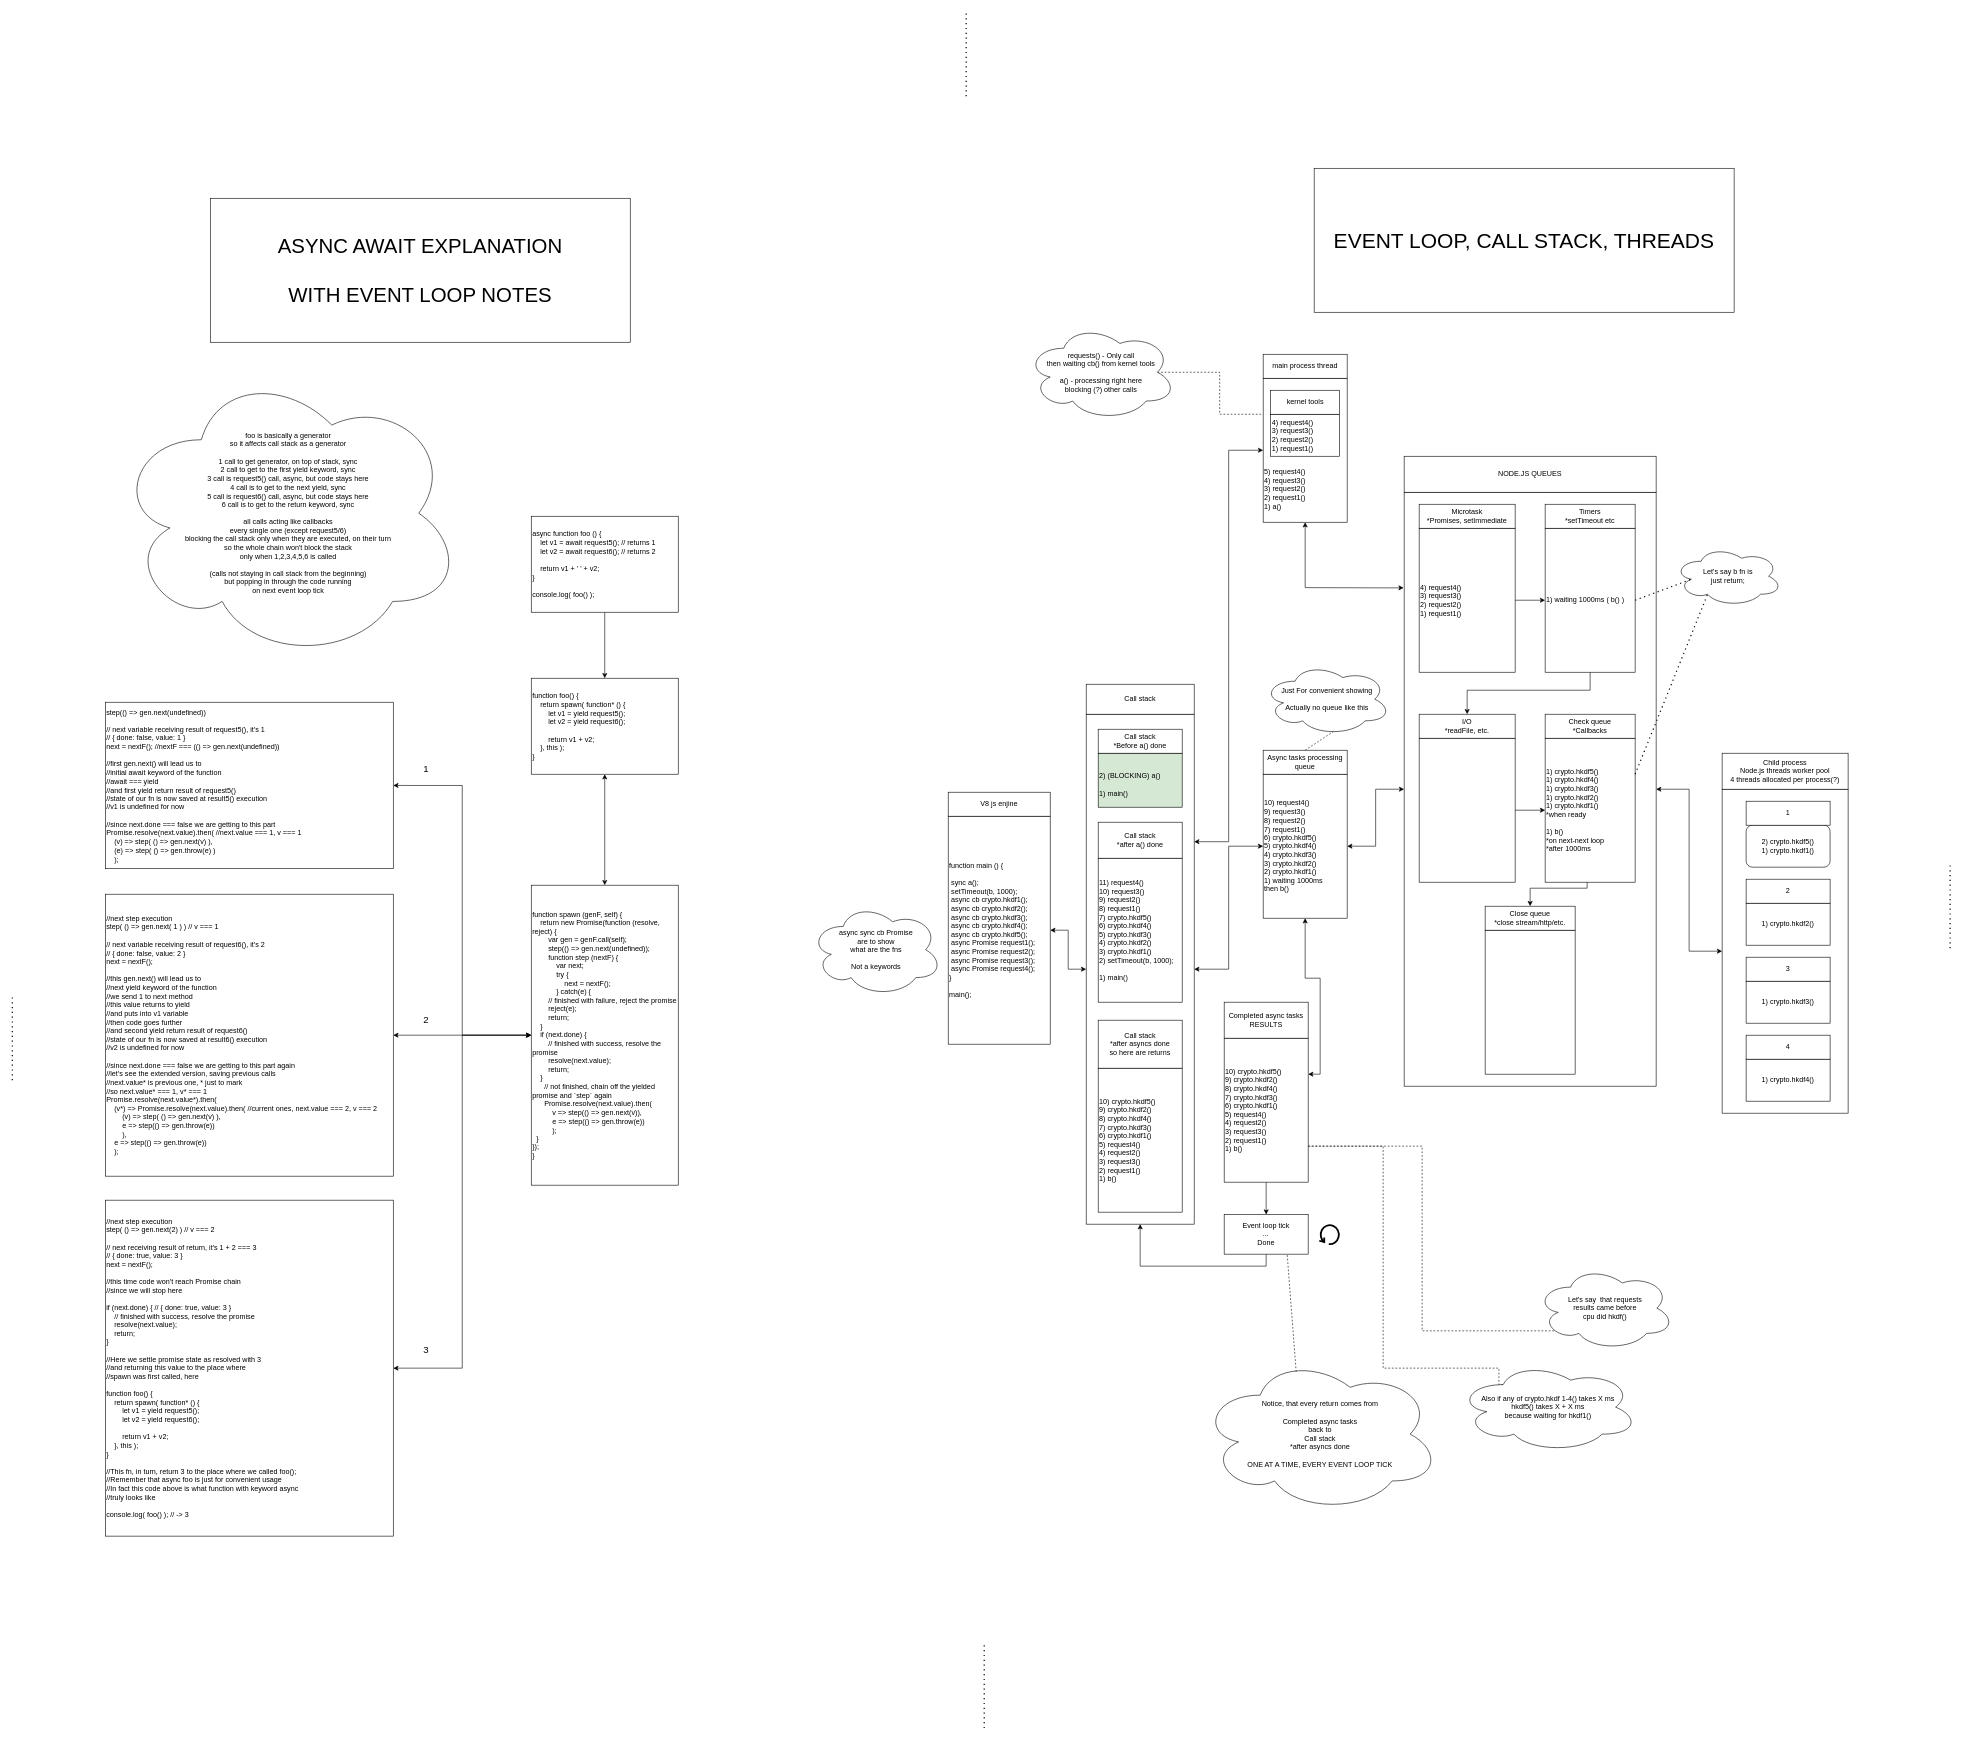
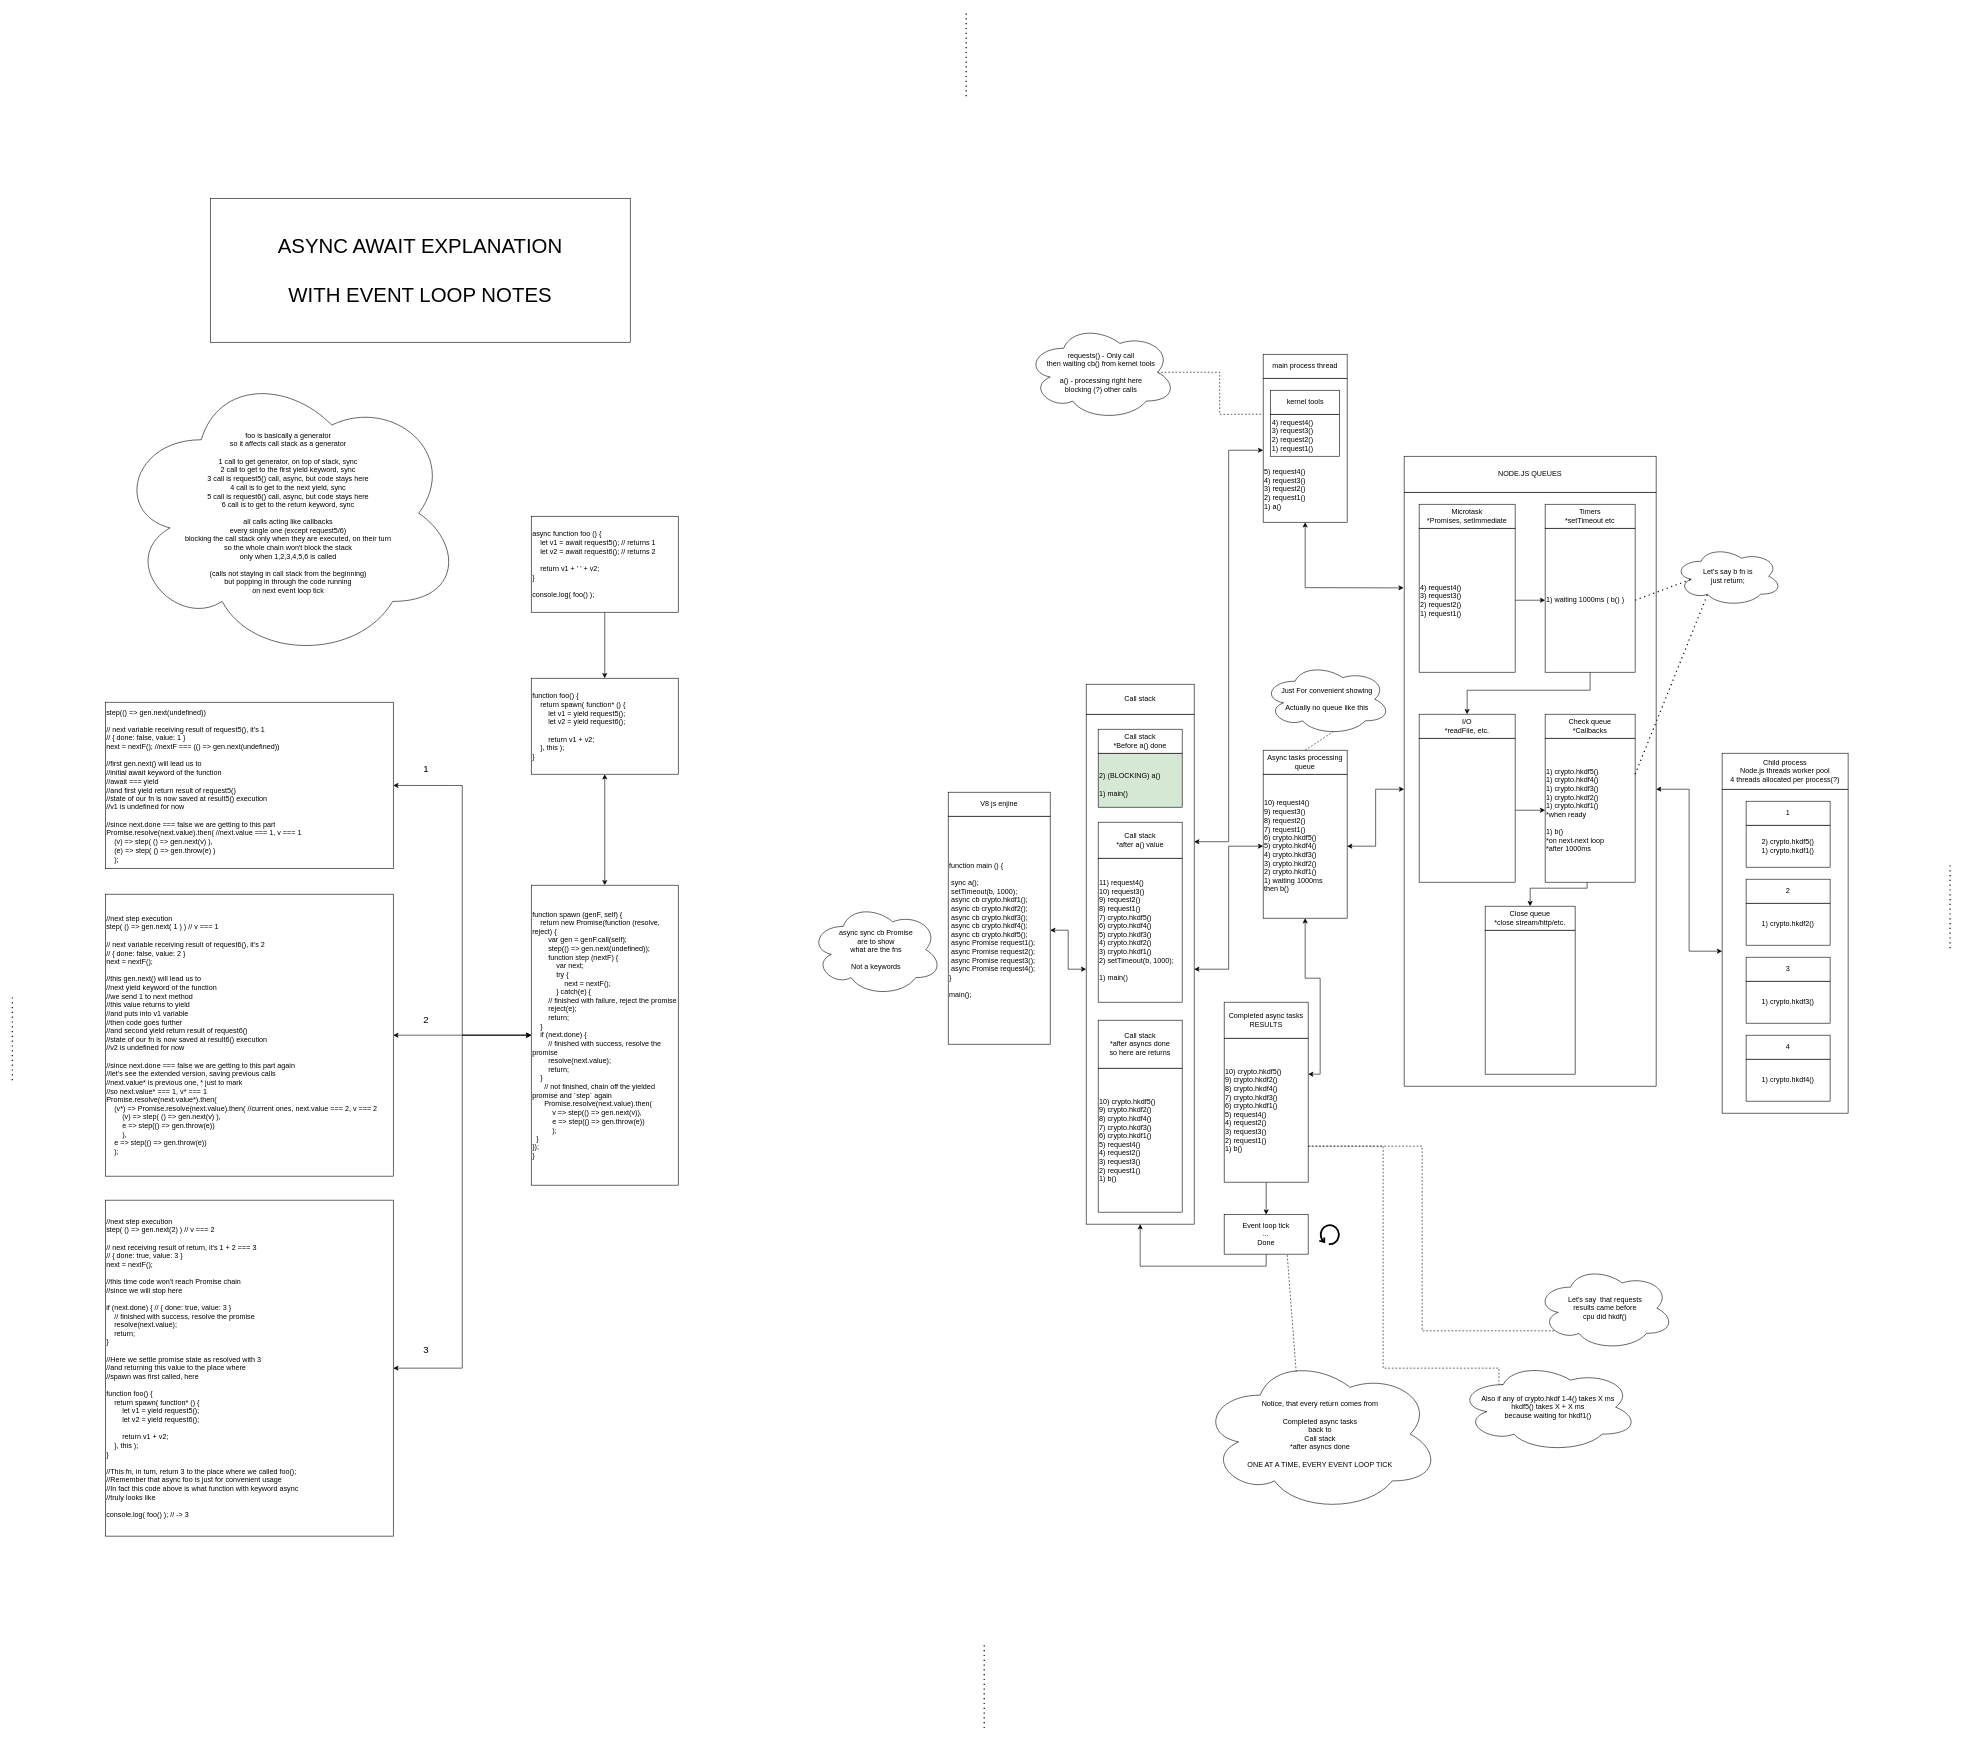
node "EVENT LOOP, CALL STACK, THREADS": removed
node "Call stack *after a() done": label "Call stack *after a() done" -> "Call stack *after a() value"
node "2) crypto.hkdf5() 1) crypto.hkdf1()": shape rounded rectangle -> rectangle
